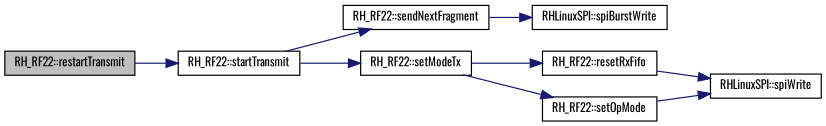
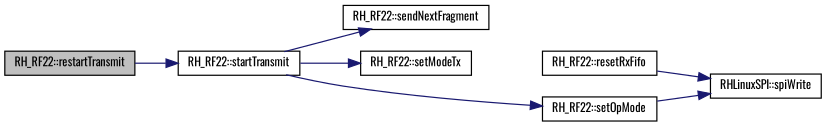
node "RHLinuxSPI::spiBurstWrite": removed
edge "RH_RF22::setModeTx" -> "RH_RF22::resetRxFifo": removed
edge "RH_RF22::setModeTx" -> "RH_RF22::setOpMode": now "RH_RF22::startTransmit" -> "RH_RF22::setOpMode"
